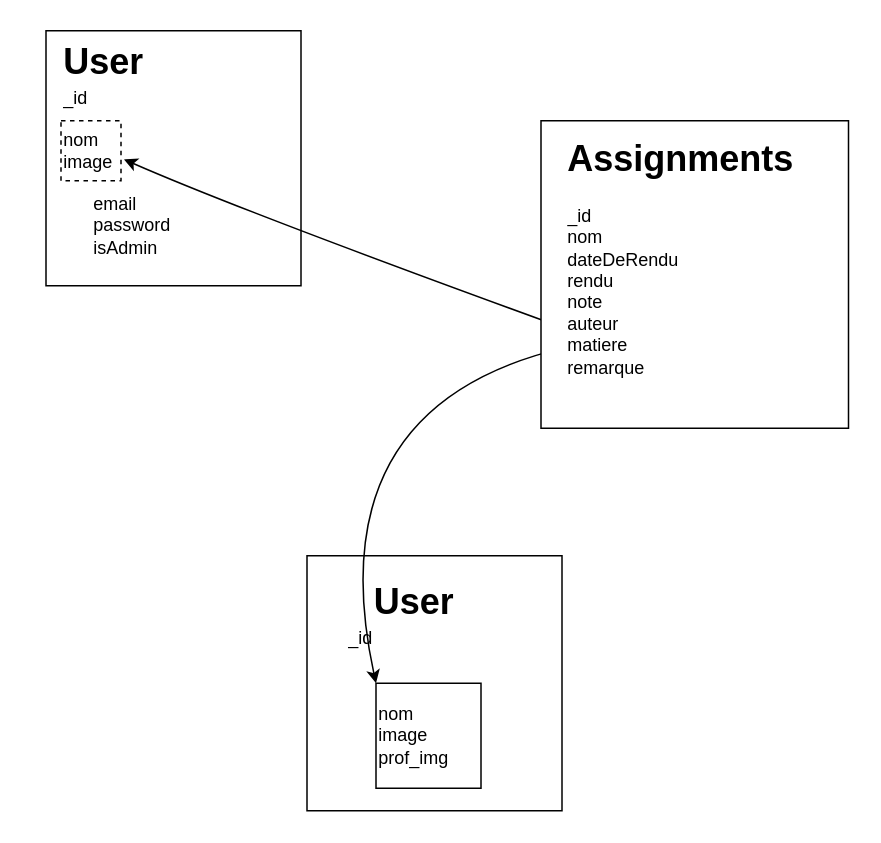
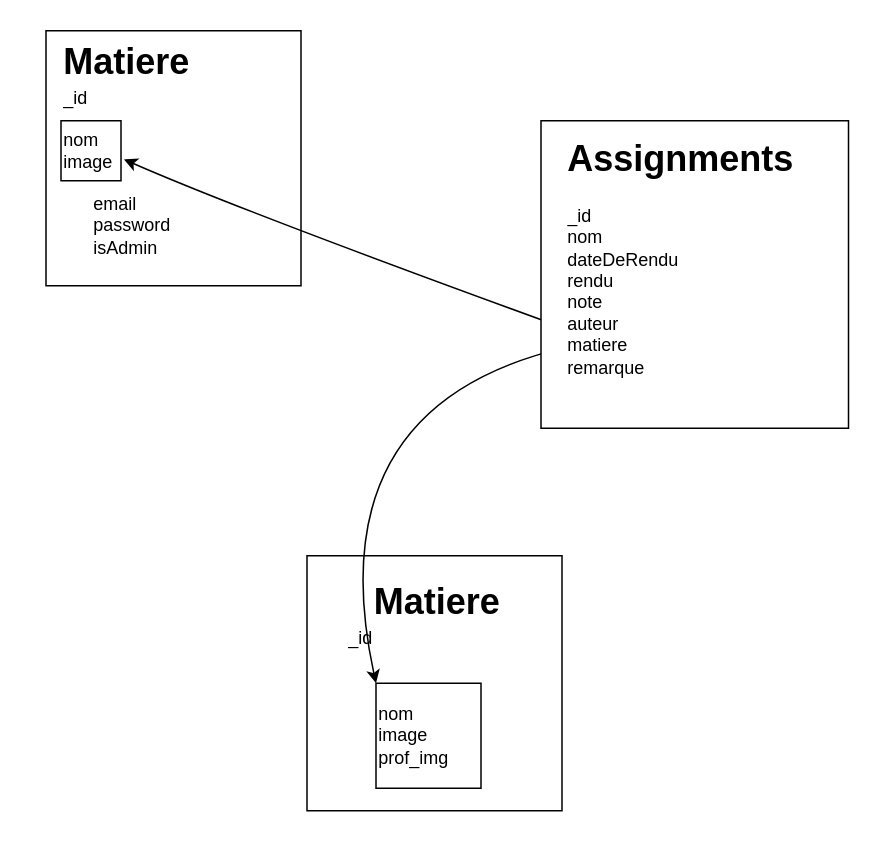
node "User": label "User" -> "Matiere"
node "nom image": style dashed -> solid
node "User.": label "User." -> "Matiere."
